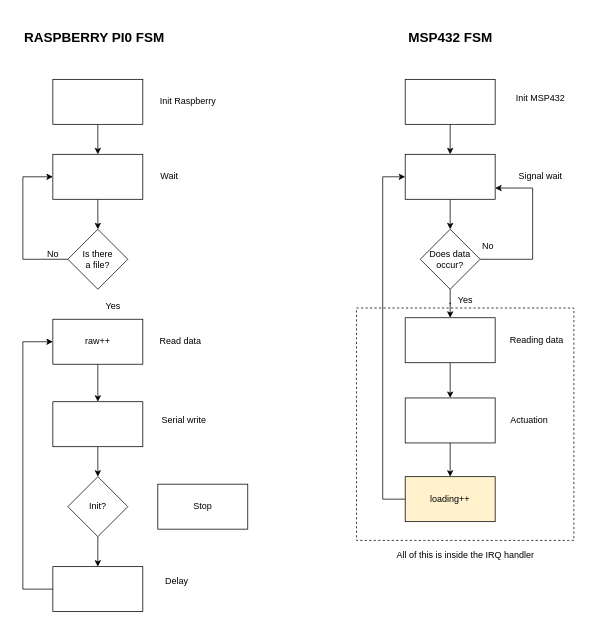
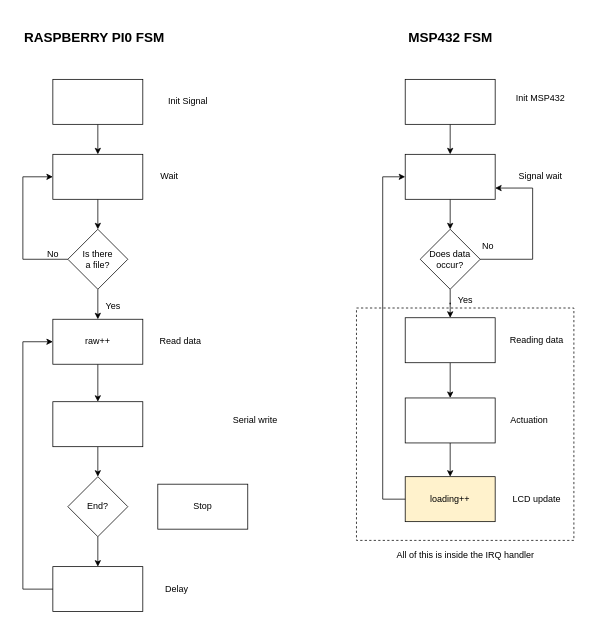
node "Init Raspberry": label "Init Raspberry" -> "Init Signal"
edge "Is there a file?" -> "raw++": added
node "Serial write": moved (184, 420) -> (255, 420)
node "LCD update": added
node "Init?": label "Init?" -> "End?"
node "Delay": moved (177, 582) -> (177, 589)
